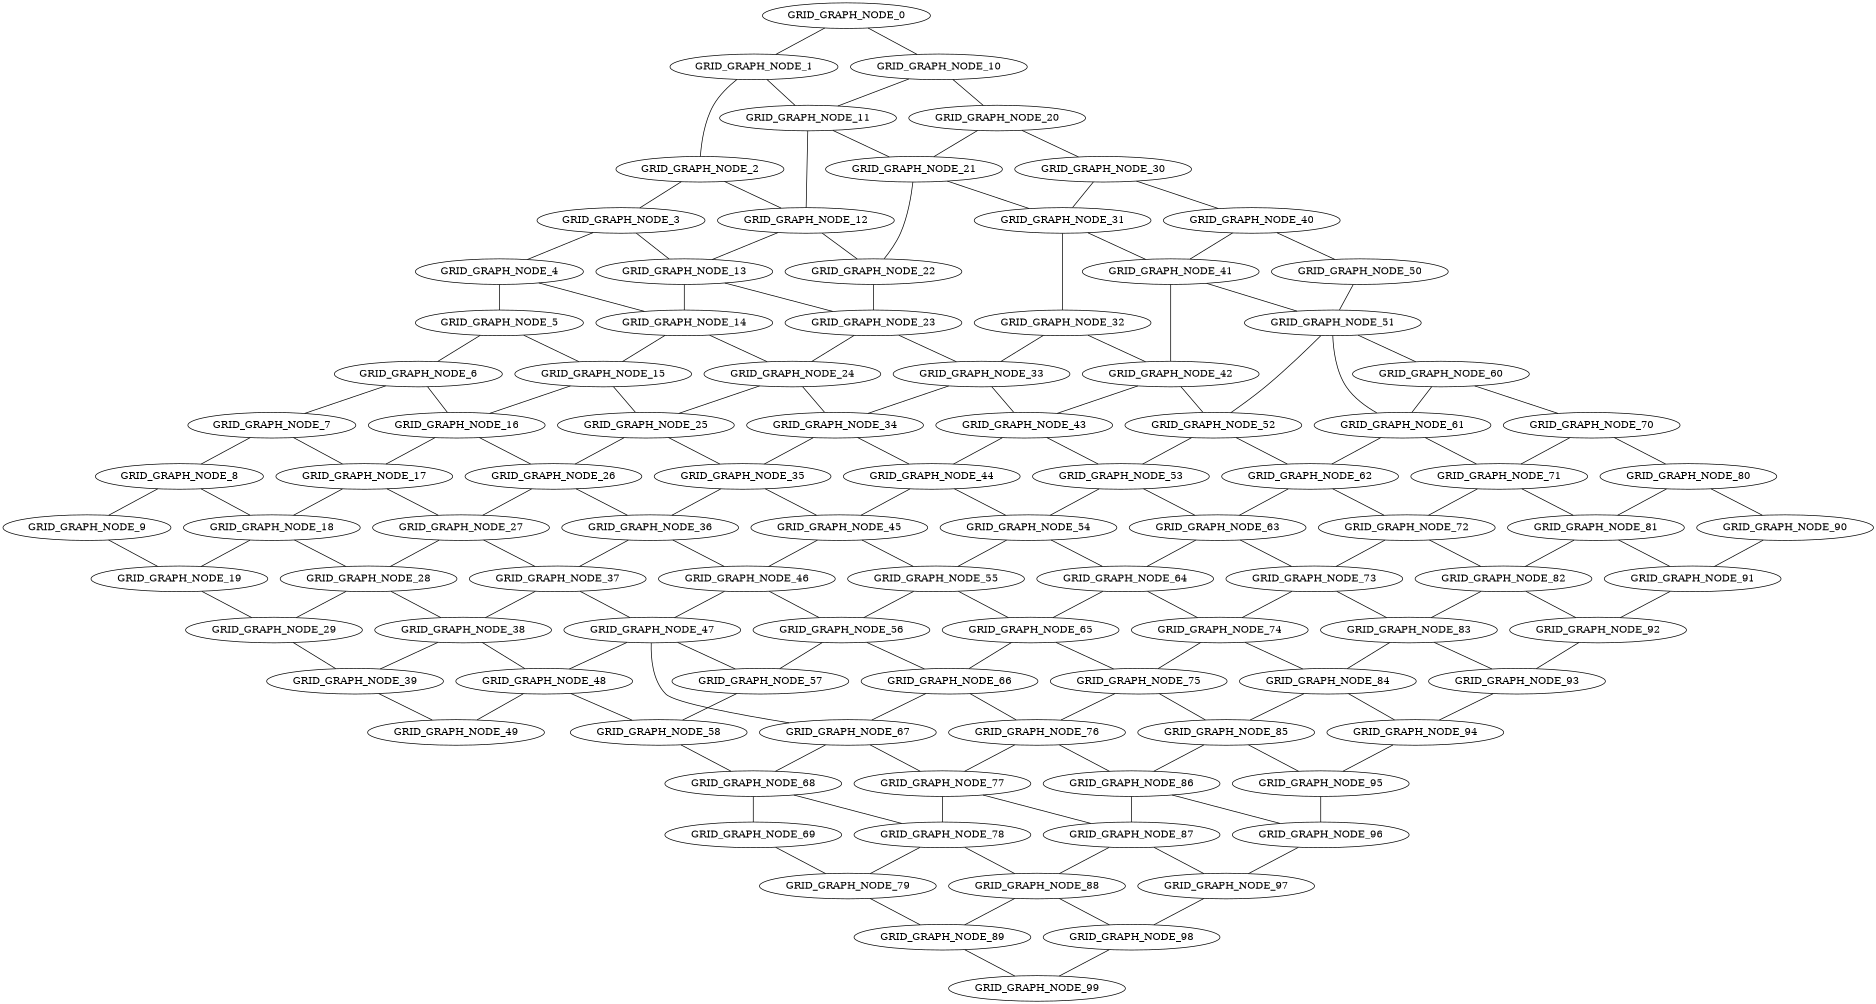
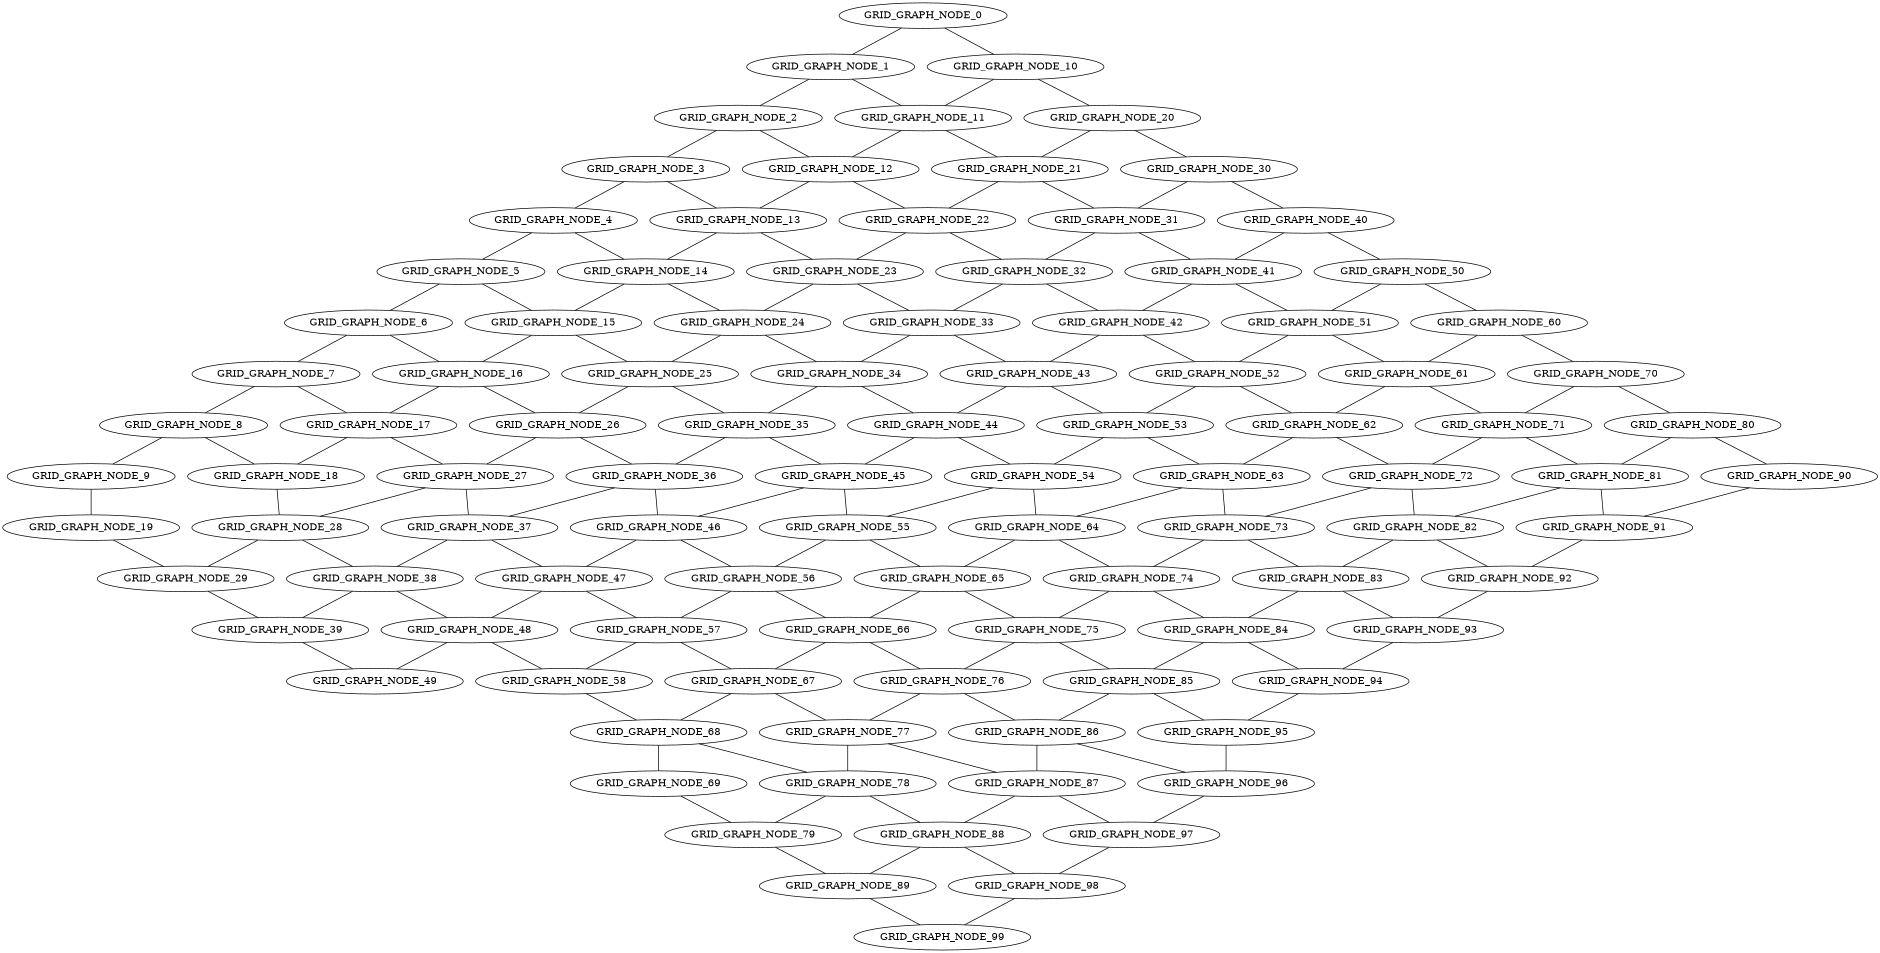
edge "GRID_GRAPH_NODE_22" -- "GRID_GRAPH_NODE_32": added
edge "GRID_GRAPH_NODE_51" -- "GRID_GRAPH_NODE_60": now "GRID_GRAPH_NODE_50" -- "GRID_GRAPH_NODE_60"
edge "GRID_GRAPH_NODE_18" -- "GRID_GRAPH_NODE_19": removed
edge "GRID_GRAPH_NODE_47" -- "GRID_GRAPH_NODE_67": now "GRID_GRAPH_NODE_57" -- "GRID_GRAPH_NODE_67"
